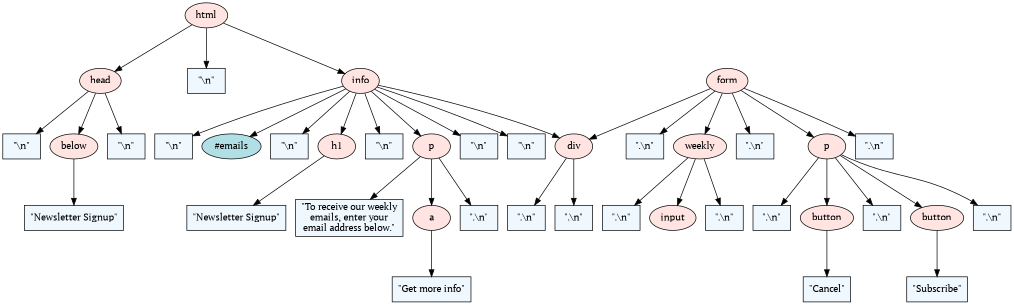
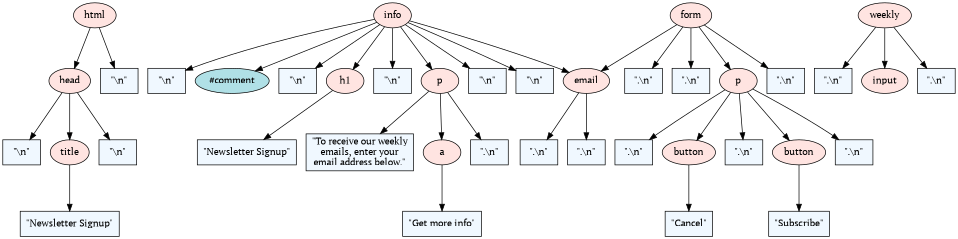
edge "html" -> "info": removed
edge "form" -> "weekly": removed
node "below": label "below" -> "title"
node "#emails": label "#emails" -> "#comment"
node "div": label "div" -> "email"
